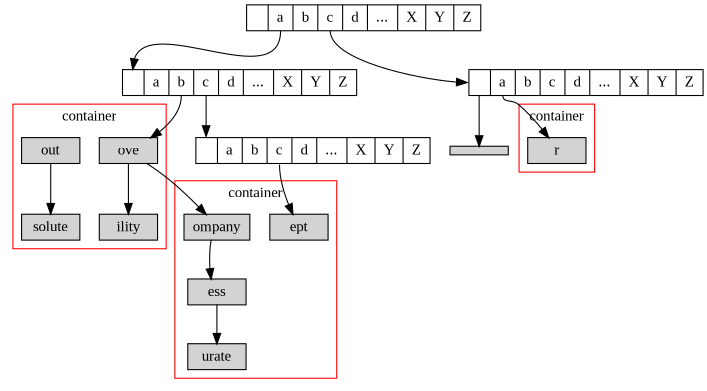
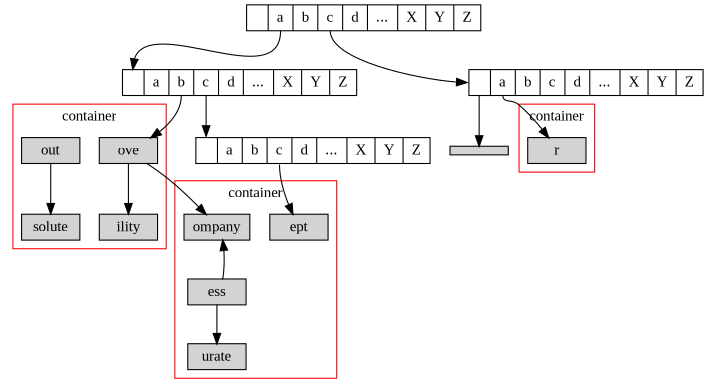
edge "ompany" -> "ess": reversed
